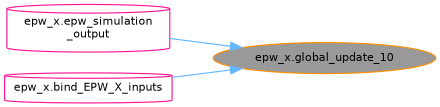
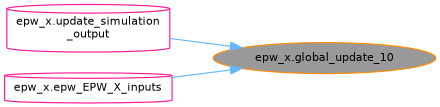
node "epw_x.epw_simulation _output": label "epw_x.epw_simulation _output" -> "epw_x.update_simulation _output"
node "epw_x.bind_EPW_X_inputs": label "epw_x.bind_EPW_X_inputs" -> "epw_x.epw_EPW_X_inputs"
